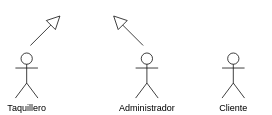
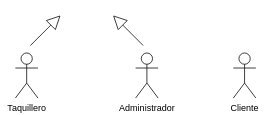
node "Cliente": moved (233, 75) -> (244, 75)
